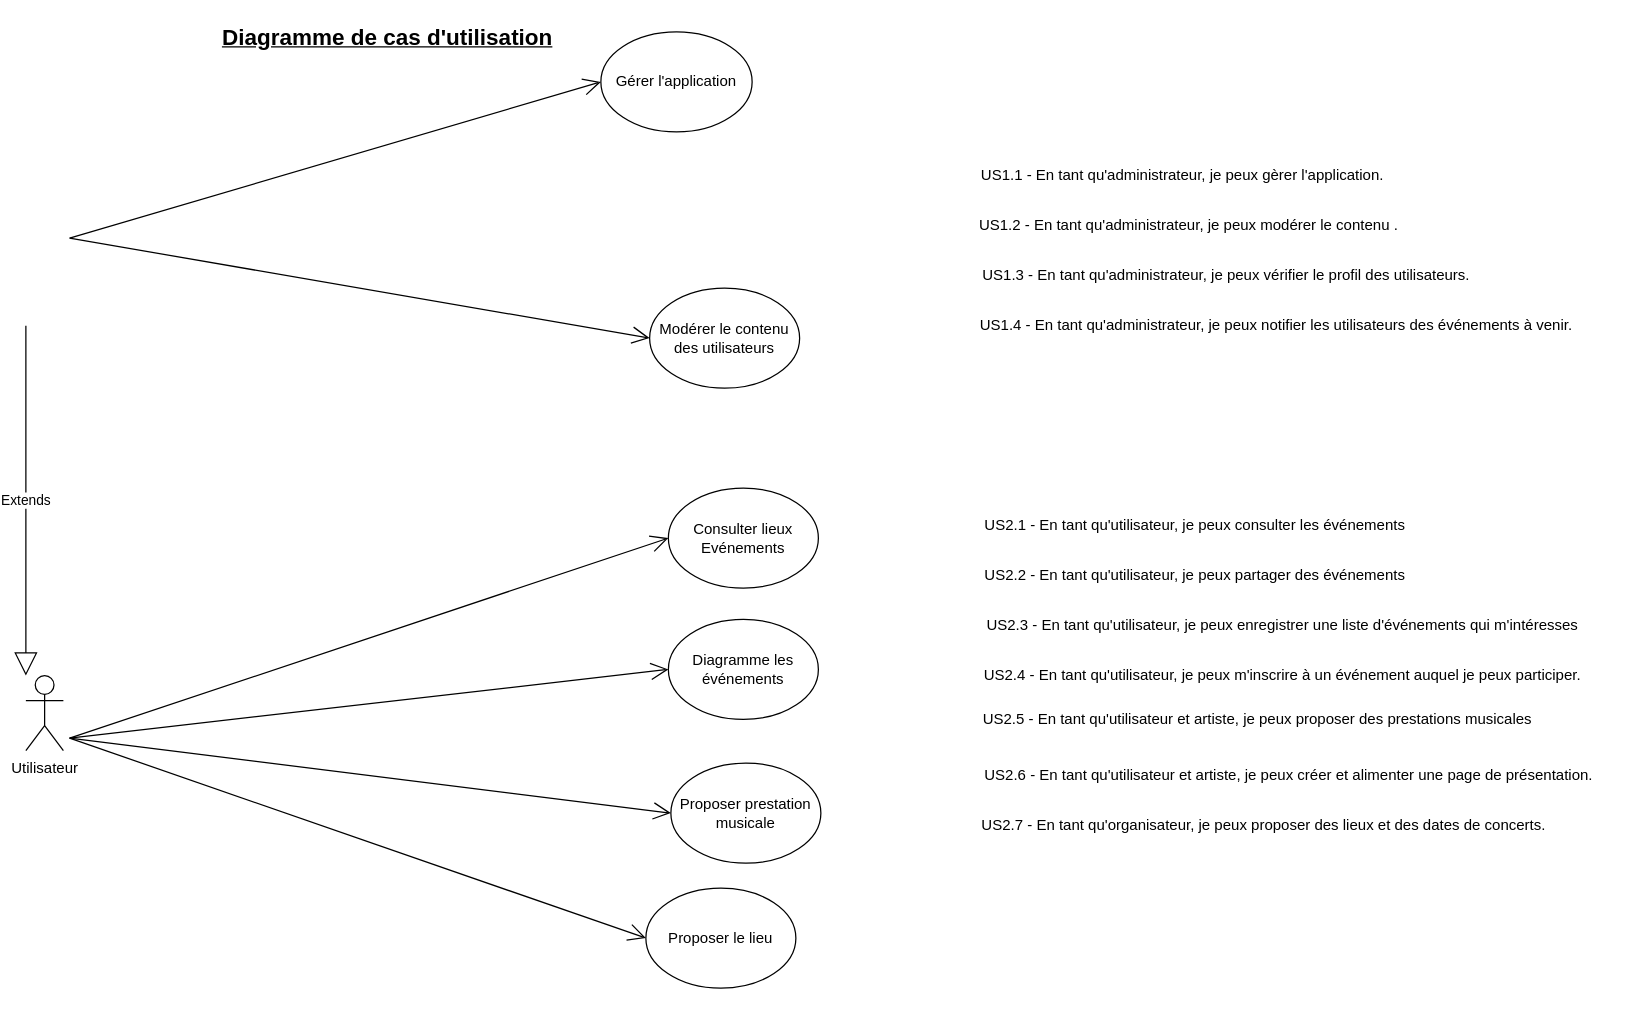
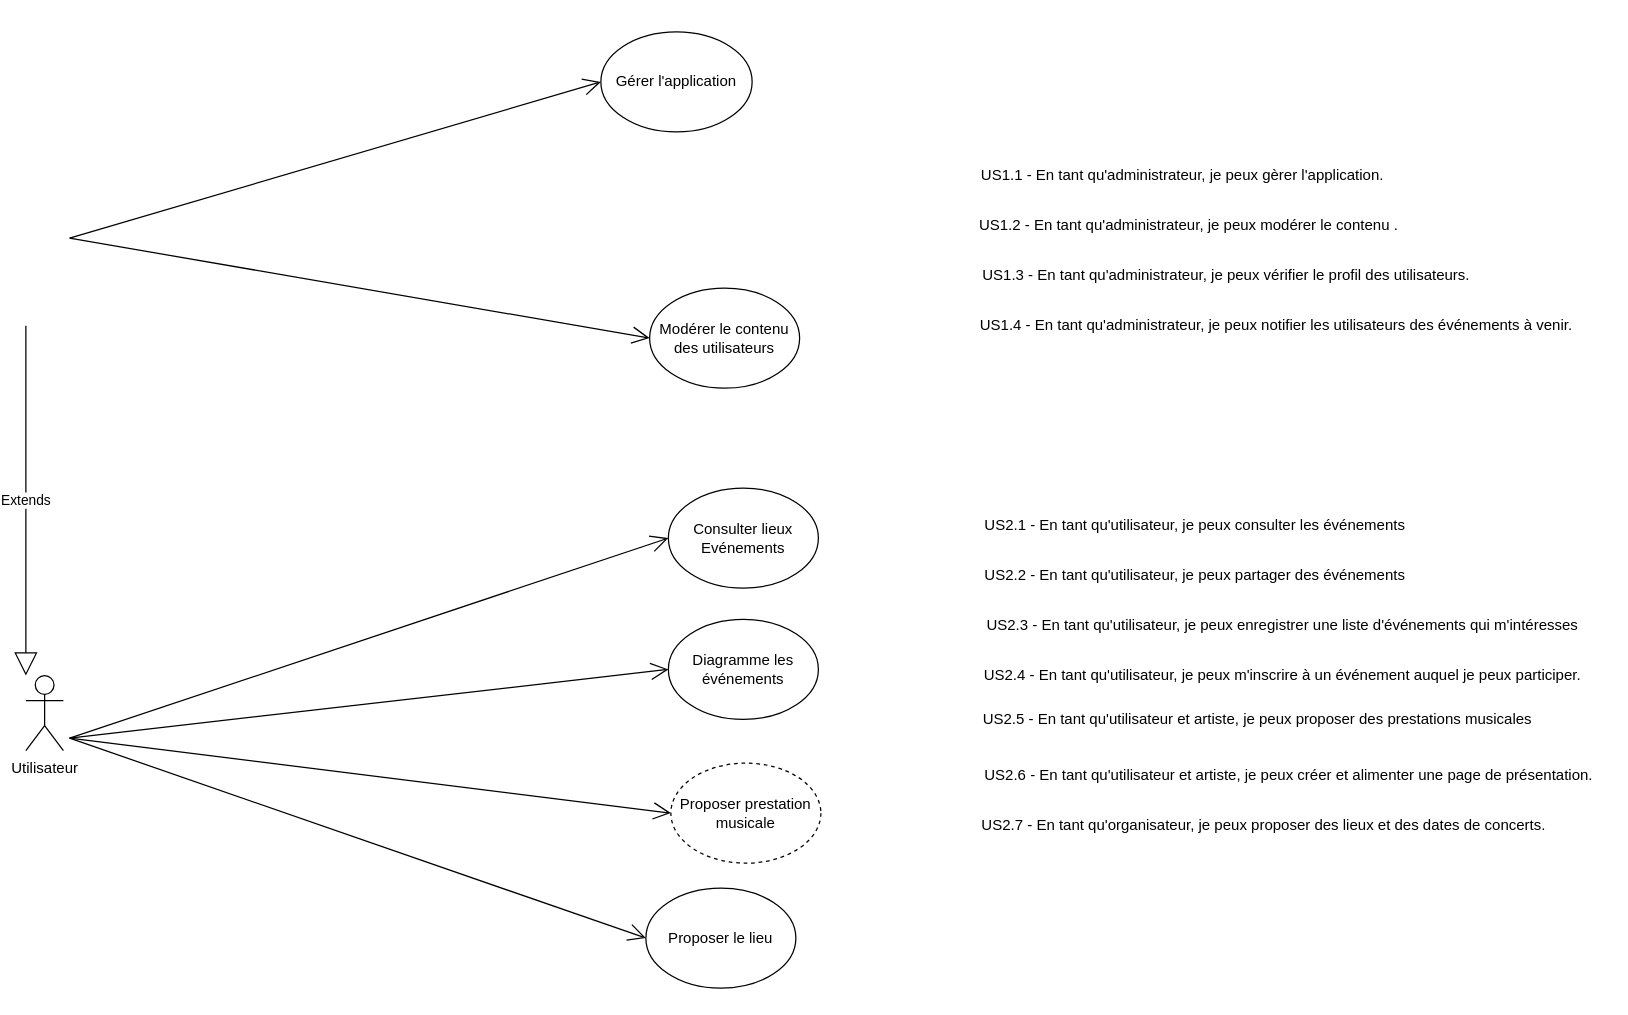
node "Diagramme de cas d'utilisation": removed
node "Proposer prestation musicale": style solid -> dashed
